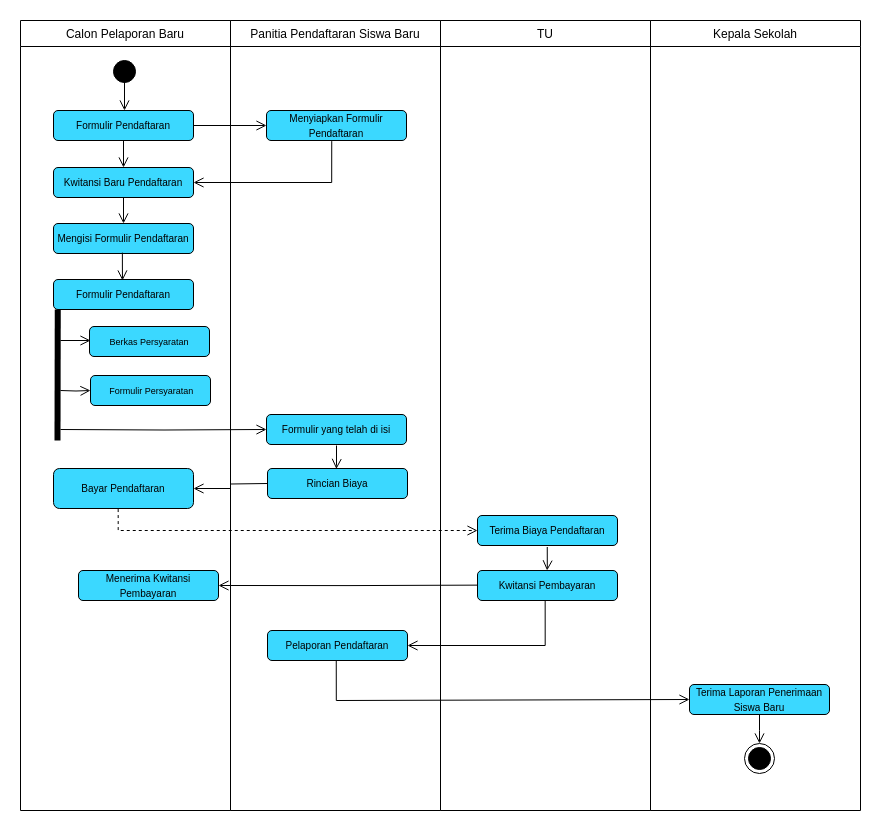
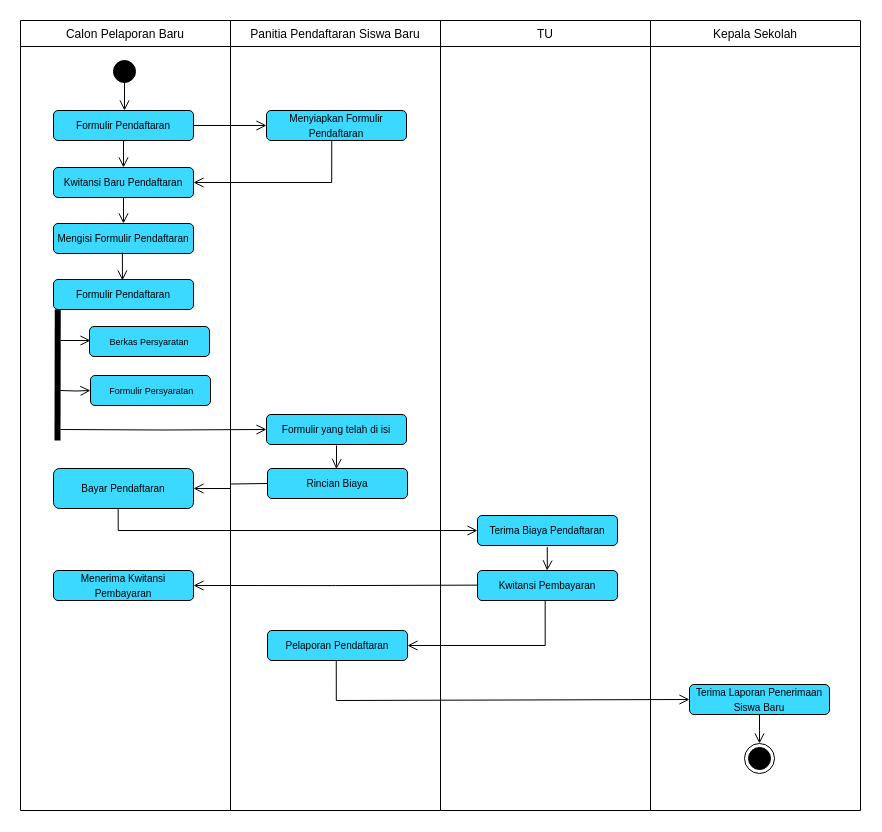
edge "Bayar Pendaftaran" -> "Terima Biaya Pendaftaran": style dashed -> solid
node "Menerima Kwitansi Pembayaran": moved (149, 586) -> (124, 586)
